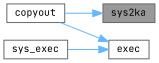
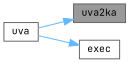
node "copyout": label "copyout" -> "uva"
node "sys2ka": label "sys2ka" -> "uva2ka"
node "sys_exec": removed
